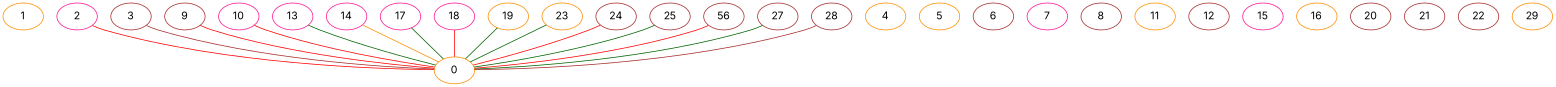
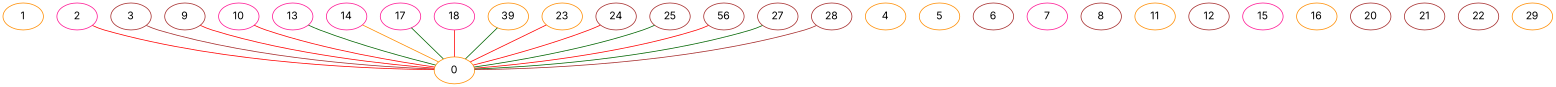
node "19": label "19" -> "39"
edge "23" -- "0": color darkgreen -> red
